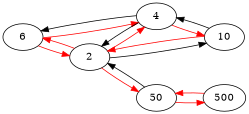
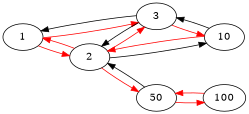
node "4": label "4" -> "3"
node "6": label "6" -> "1"
node "500": label "500" -> "100"
